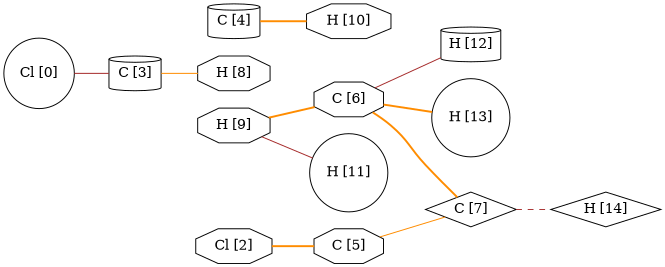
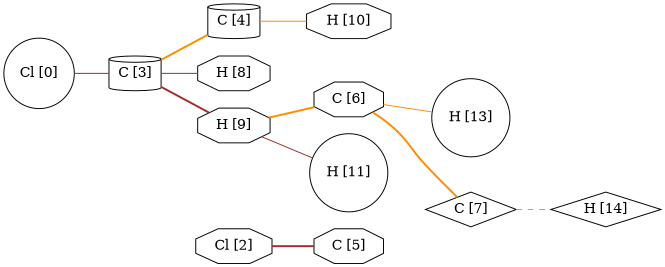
edge "C [4]" -- "H [10]": style bold -> solid
node "H [12]": removed
edge "C [4]" -- "C [3]": added
edge "C [3]" -- "H [8]": color darkorange -> brown
edge "C [3]" -- "H [9]": added
edge "C [6]" -- "H [13]": style bold -> solid
edge "C [7]" -- "H [14]": color brown -> darkorange
edge "C [7]" -- "C [5]": removed
edge "Cl [2]" -- "C [5]": color darkorange -> brown
